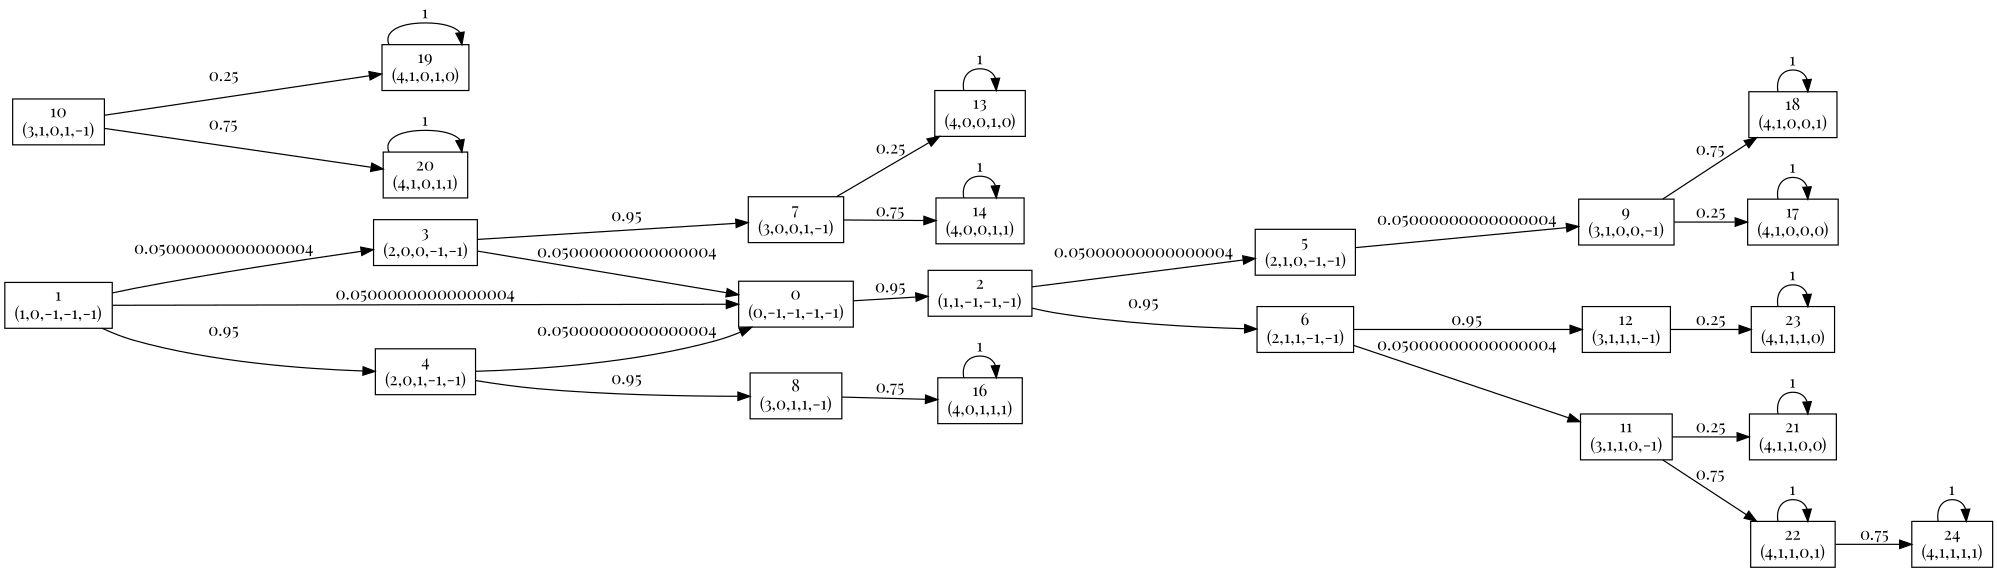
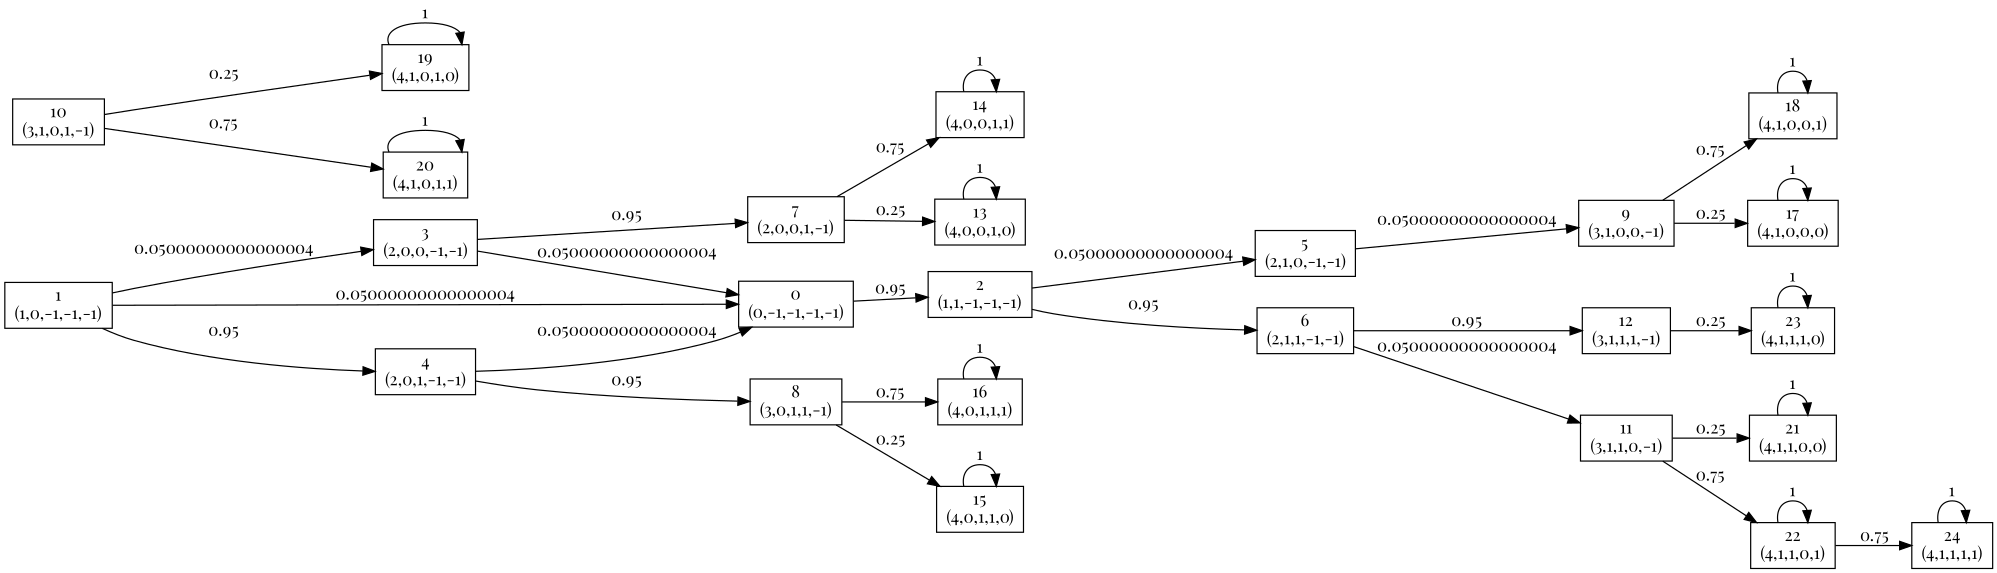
node "7 (3,0,0,1,-1)": label "7 (3,0,0,1,-1)" -> "7 (2,0,0,1,-1)"
node "15 (4,0,1,1,0)": added
